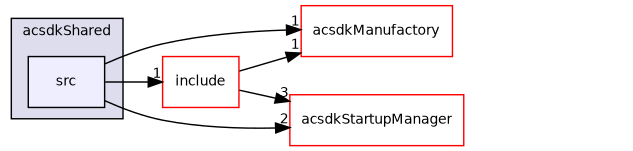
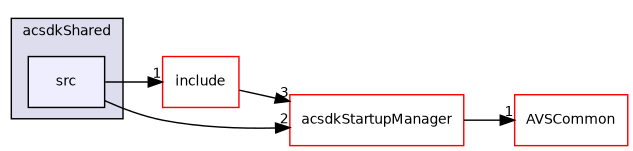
node "acsdkManufactory": removed
node "AVSCommon": added
